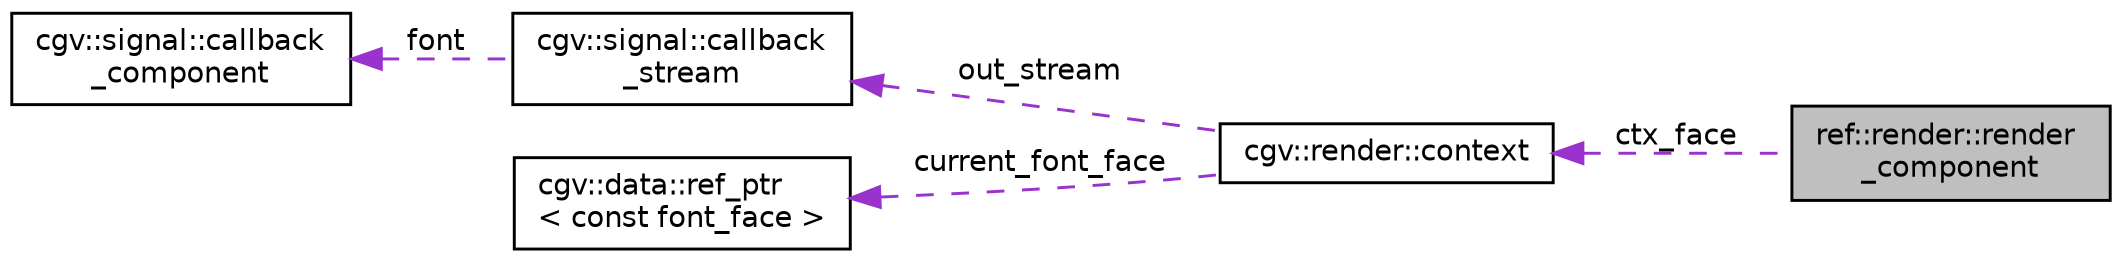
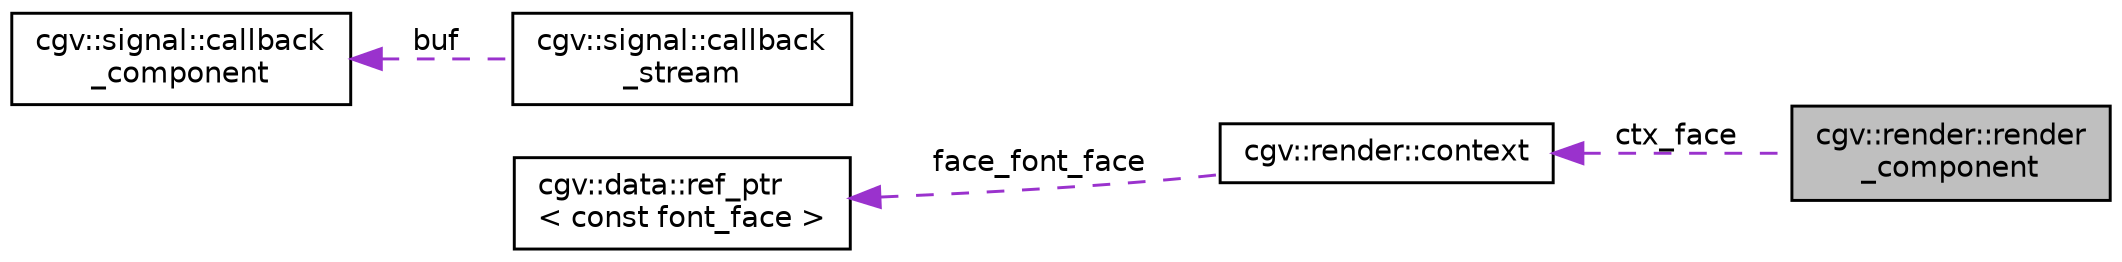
edge "cgv::signal::callback _stream" -> "cgv::signal::callback _component": label " font" -> " buf"
edge "cgv::render::context" -> "cgv::signal::callback _stream": removed, label "out_stream"
node "ref::render::render _component": label "ref::render::render _component" -> "cgv::render::render _component"
edge "cgv::render::context" -> "cgv::data::ref_ptr < const font_face >": label " current_font_face" -> " face_font_face"
